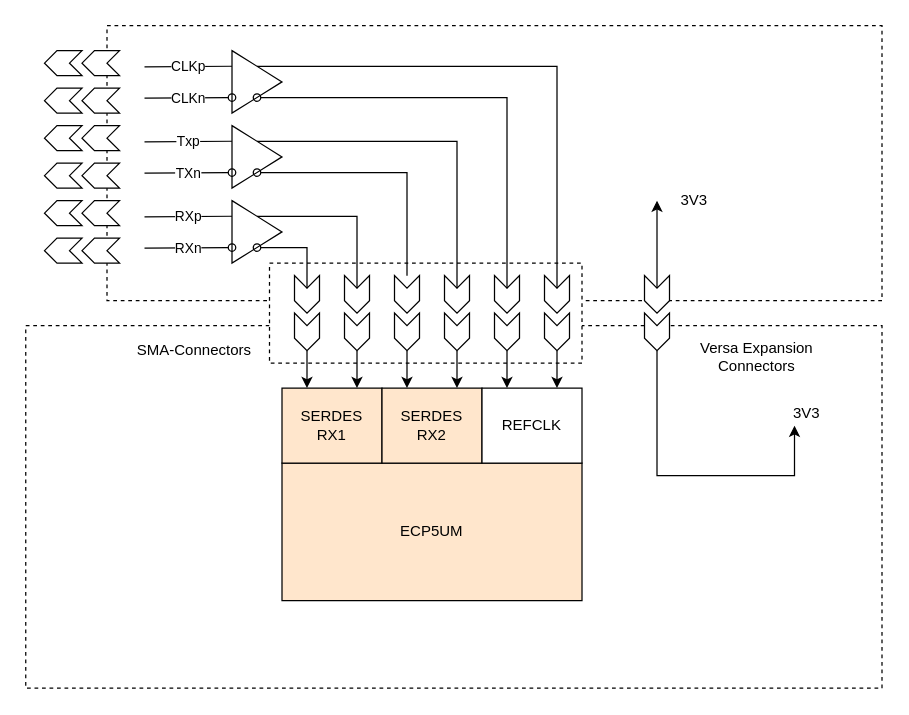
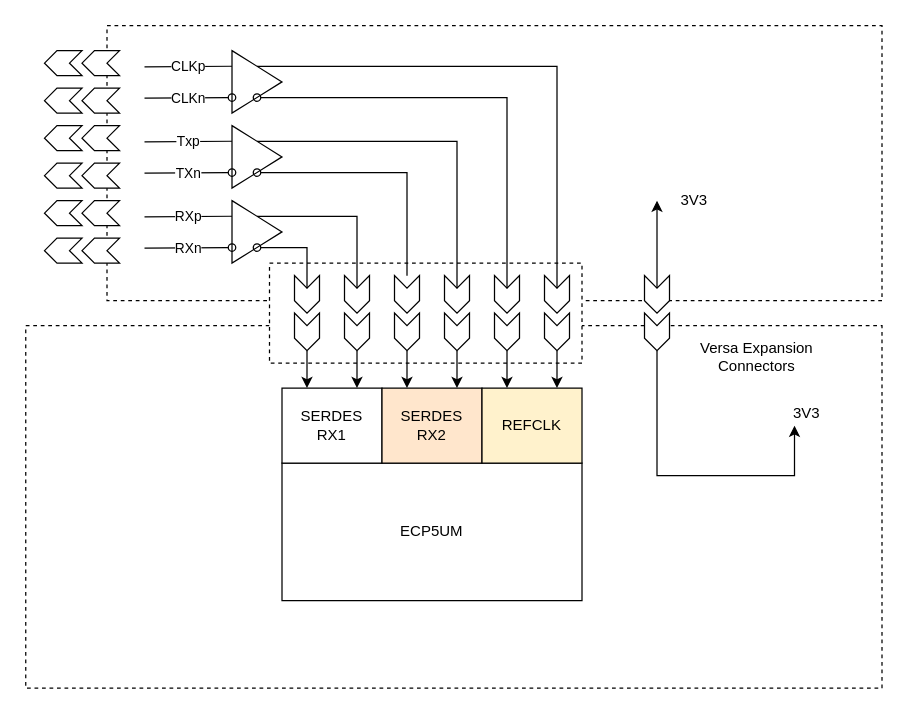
node "SMA-Connectors": removed
node "SERDES RX1": fillcolor #ffe6cc -> #ffffff
node "REFCLK": fillcolor #ffffff -> #fff2cc
node "ECP5UM": fillcolor #ffe6cc -> #ffffff
